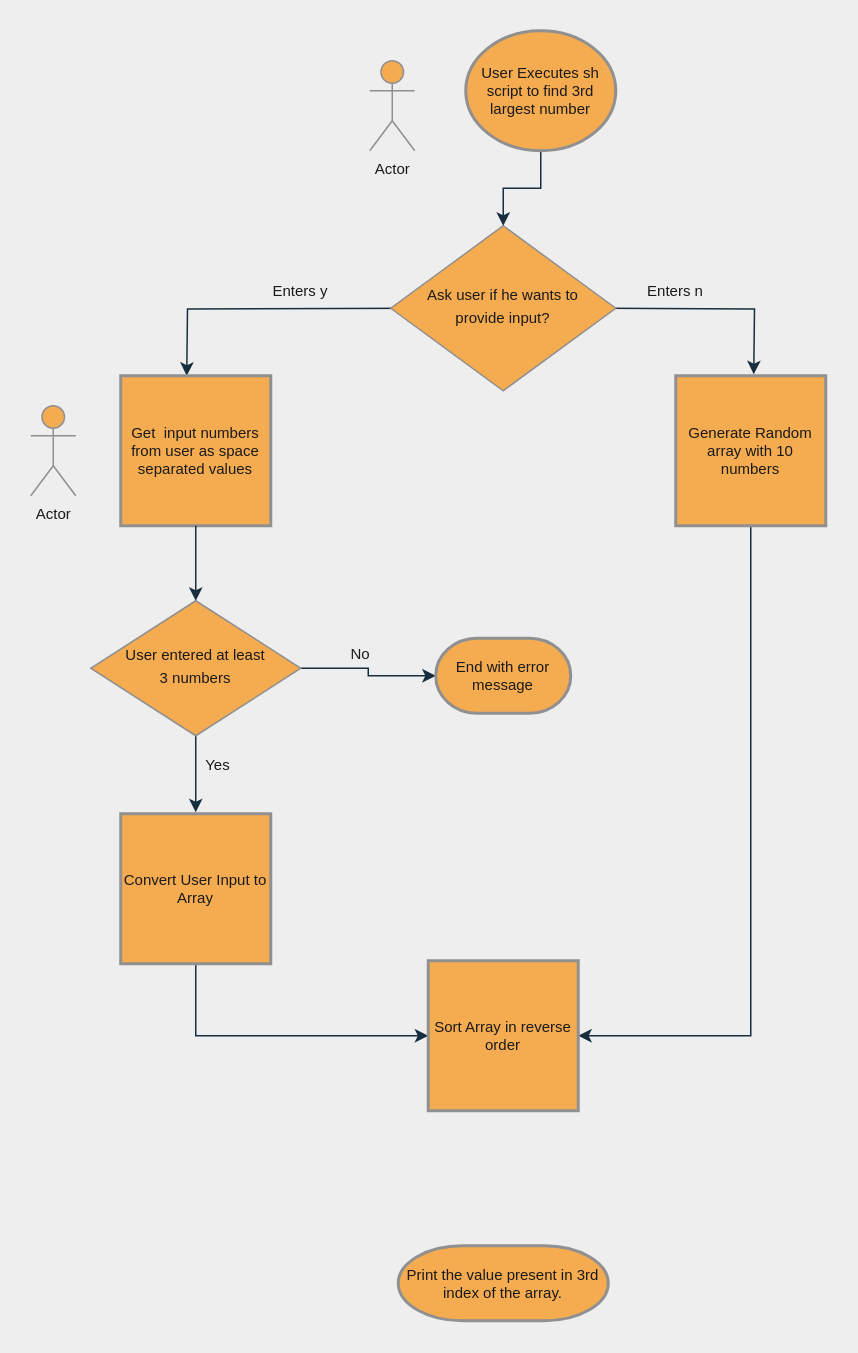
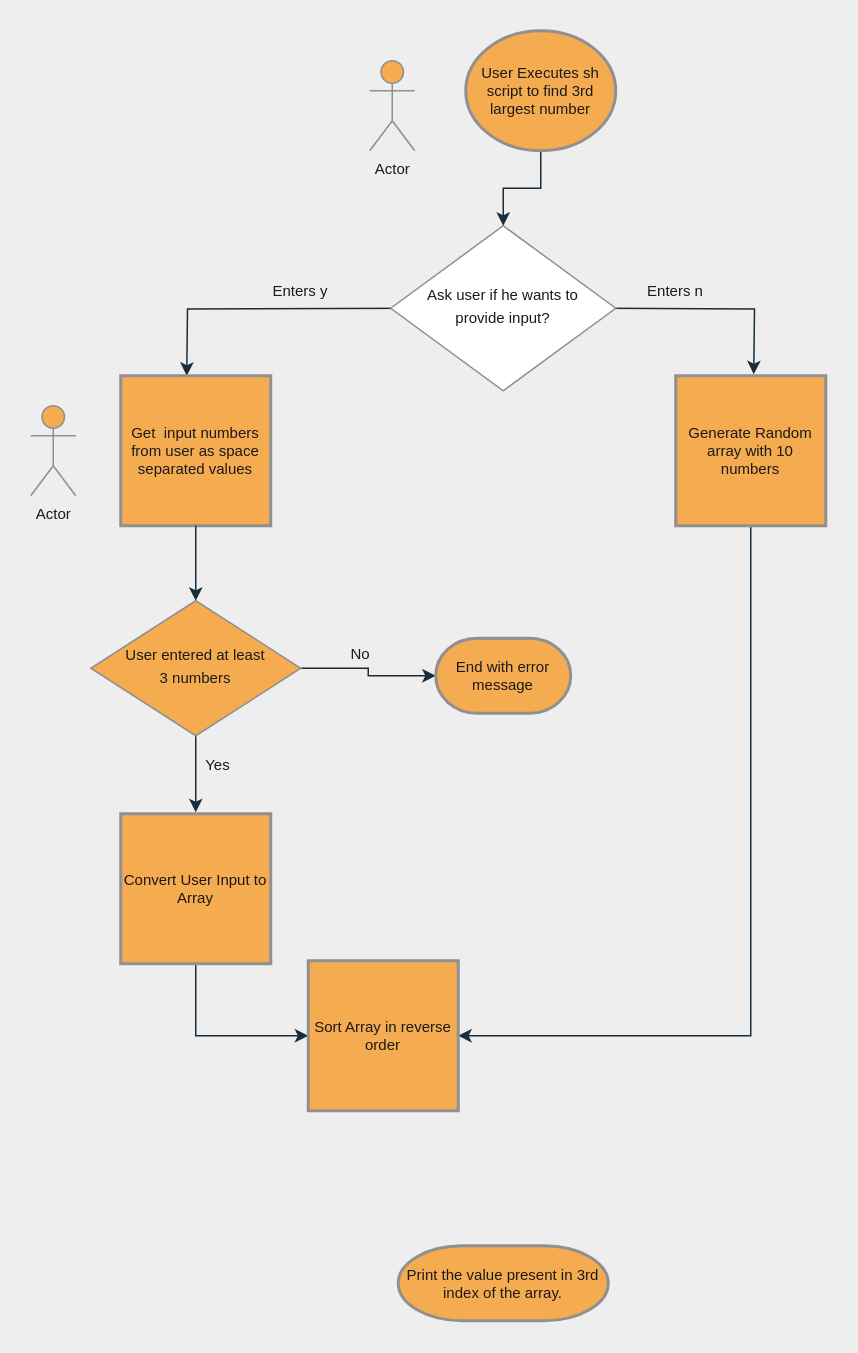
node "Ask user if he wants to provide input?": fillcolor #f5ab50 -> #ffffff
node "Sort Array in reverse order": moved (503, 1036) -> (383, 1036)
